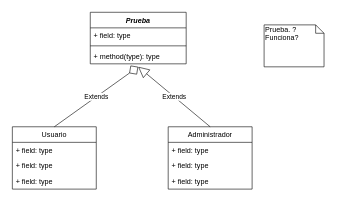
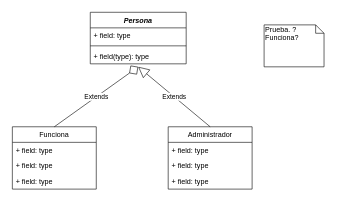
node "Prueba": label "Prueba" -> "Persona"
node "+ method(type): type": label "+ method(type): type" -> "+ field(type): type"
node "Usuario": label "Usuario" -> "Funciona"
